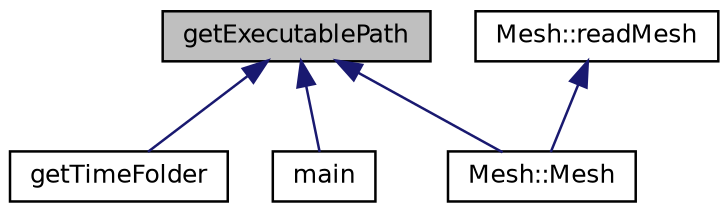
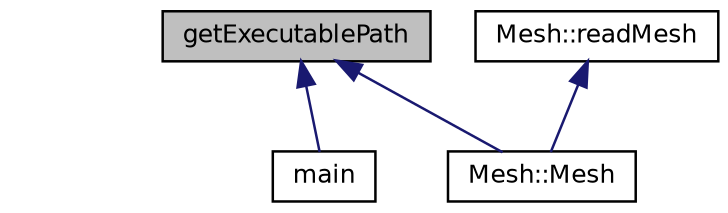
node "getTimeFolder": removed
